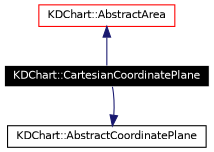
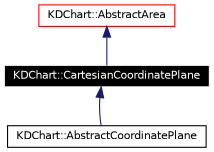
edge "KDChart::CartesianCoordinatePlane" -> "KDChart::AbstractCoordinatePlane": reversed
